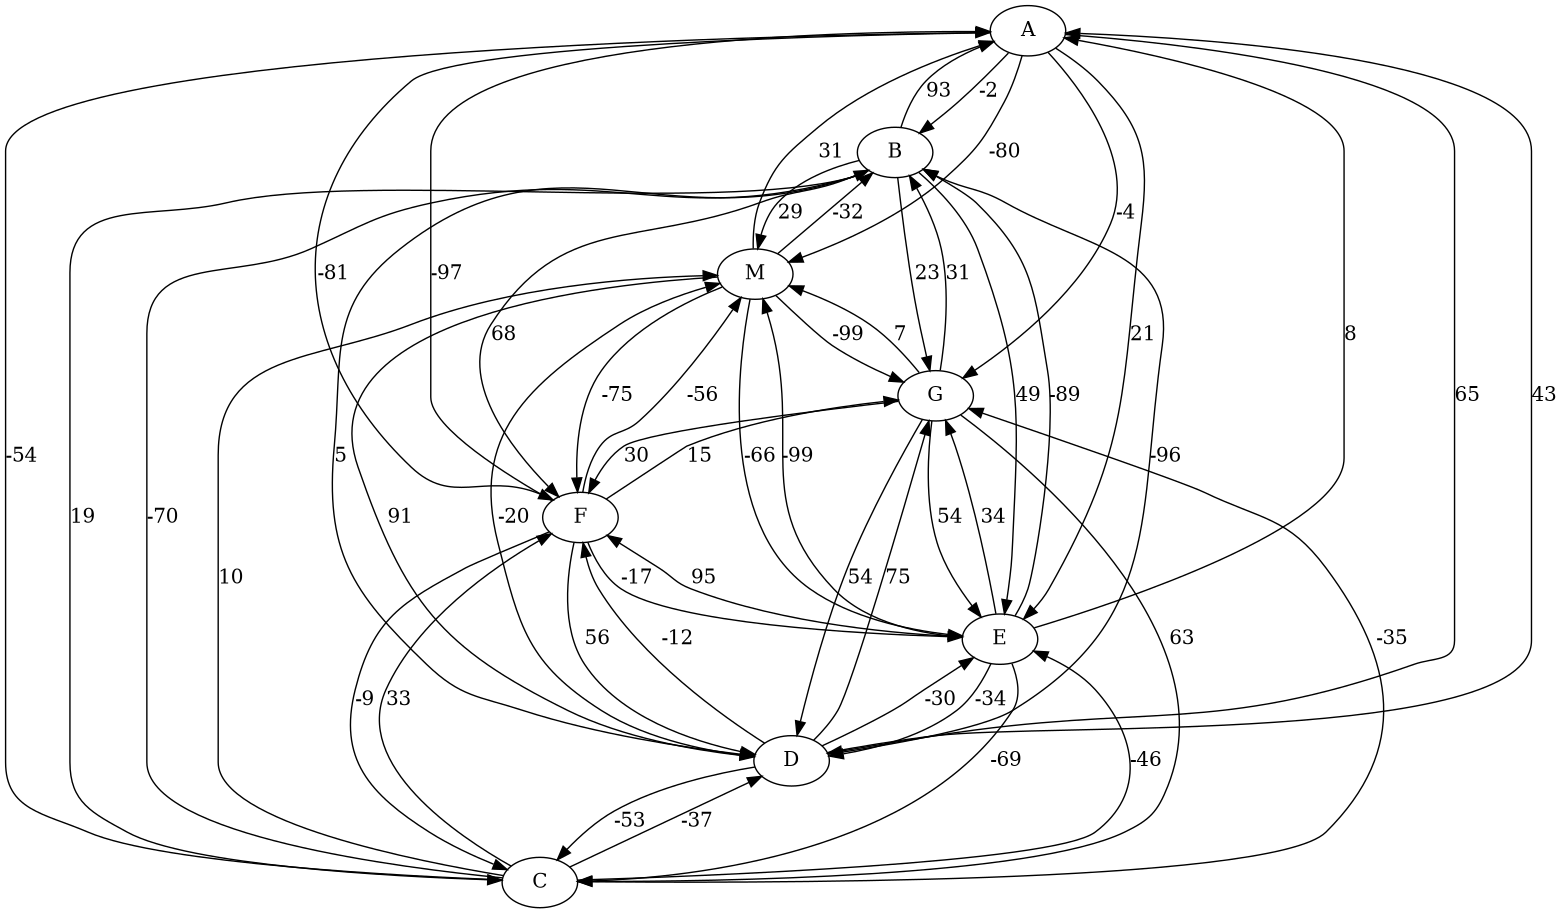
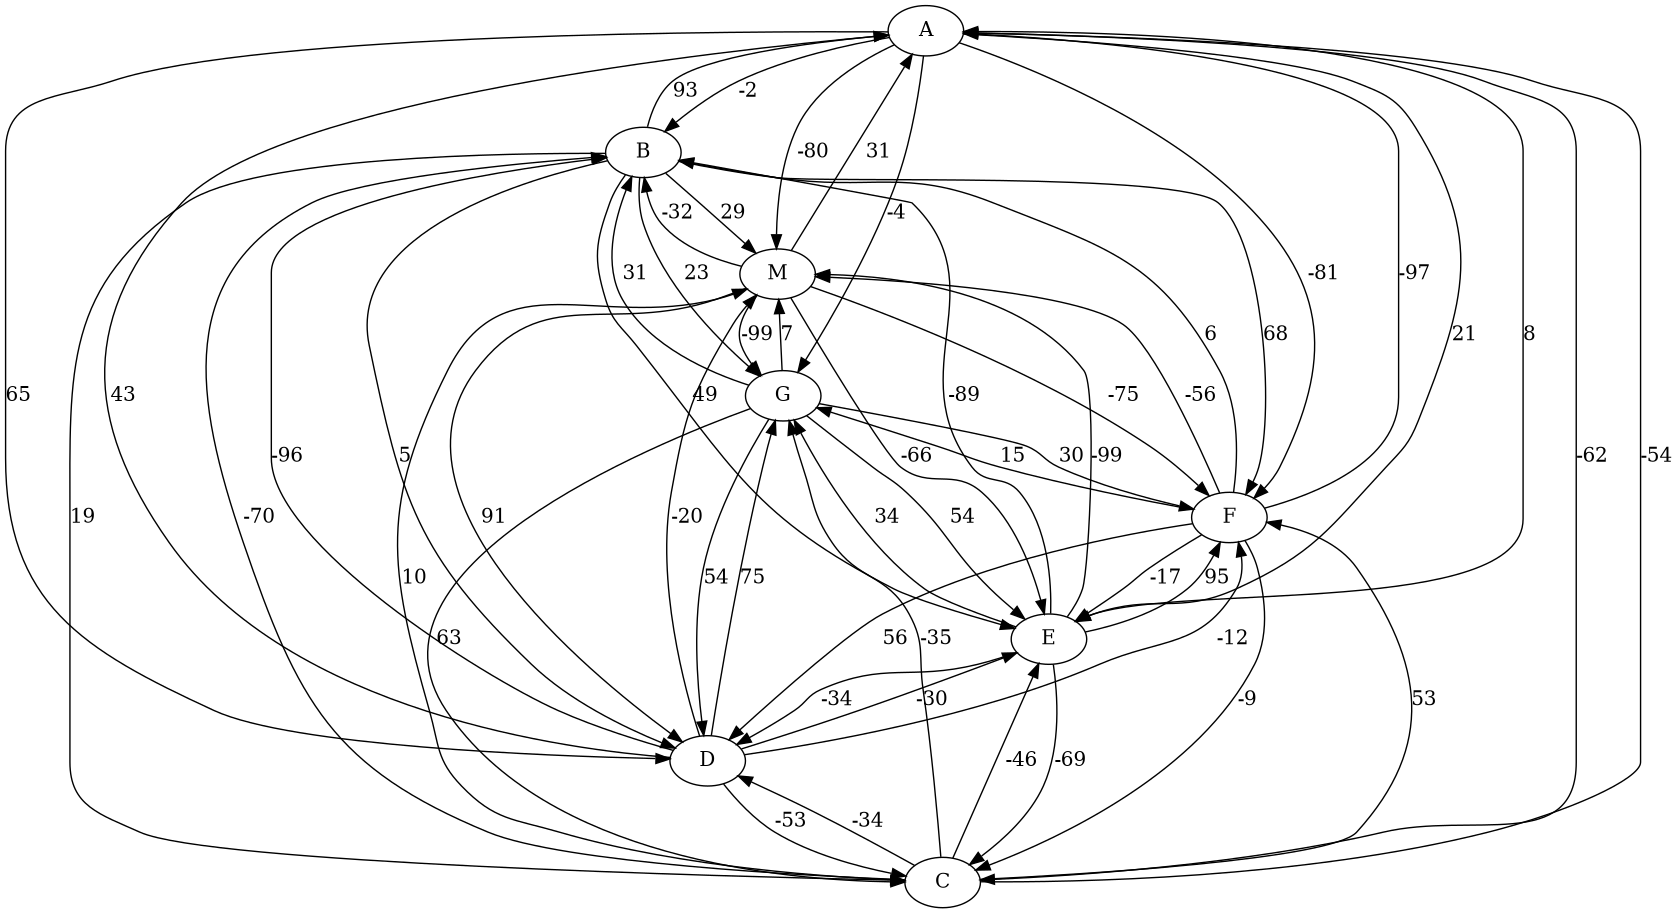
edge "F" -> "B": added, label "6"
edge "A" -> "C": added, label "-62"
edge "C" -> "F": label "33" -> "53"
edge "C" -> "D": label "-37" -> "-34"
